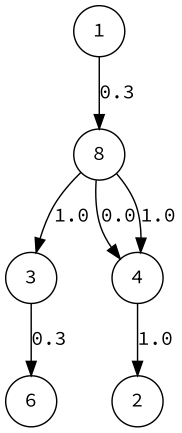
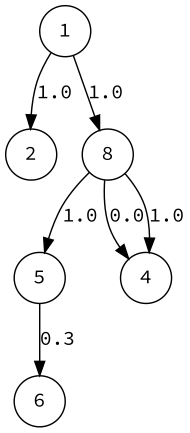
edge "1" -> "8": label "0.3" -> "1.0"
node "3": label "3" -> "5"
edge "4" -> "2": now "1" -> "2"
